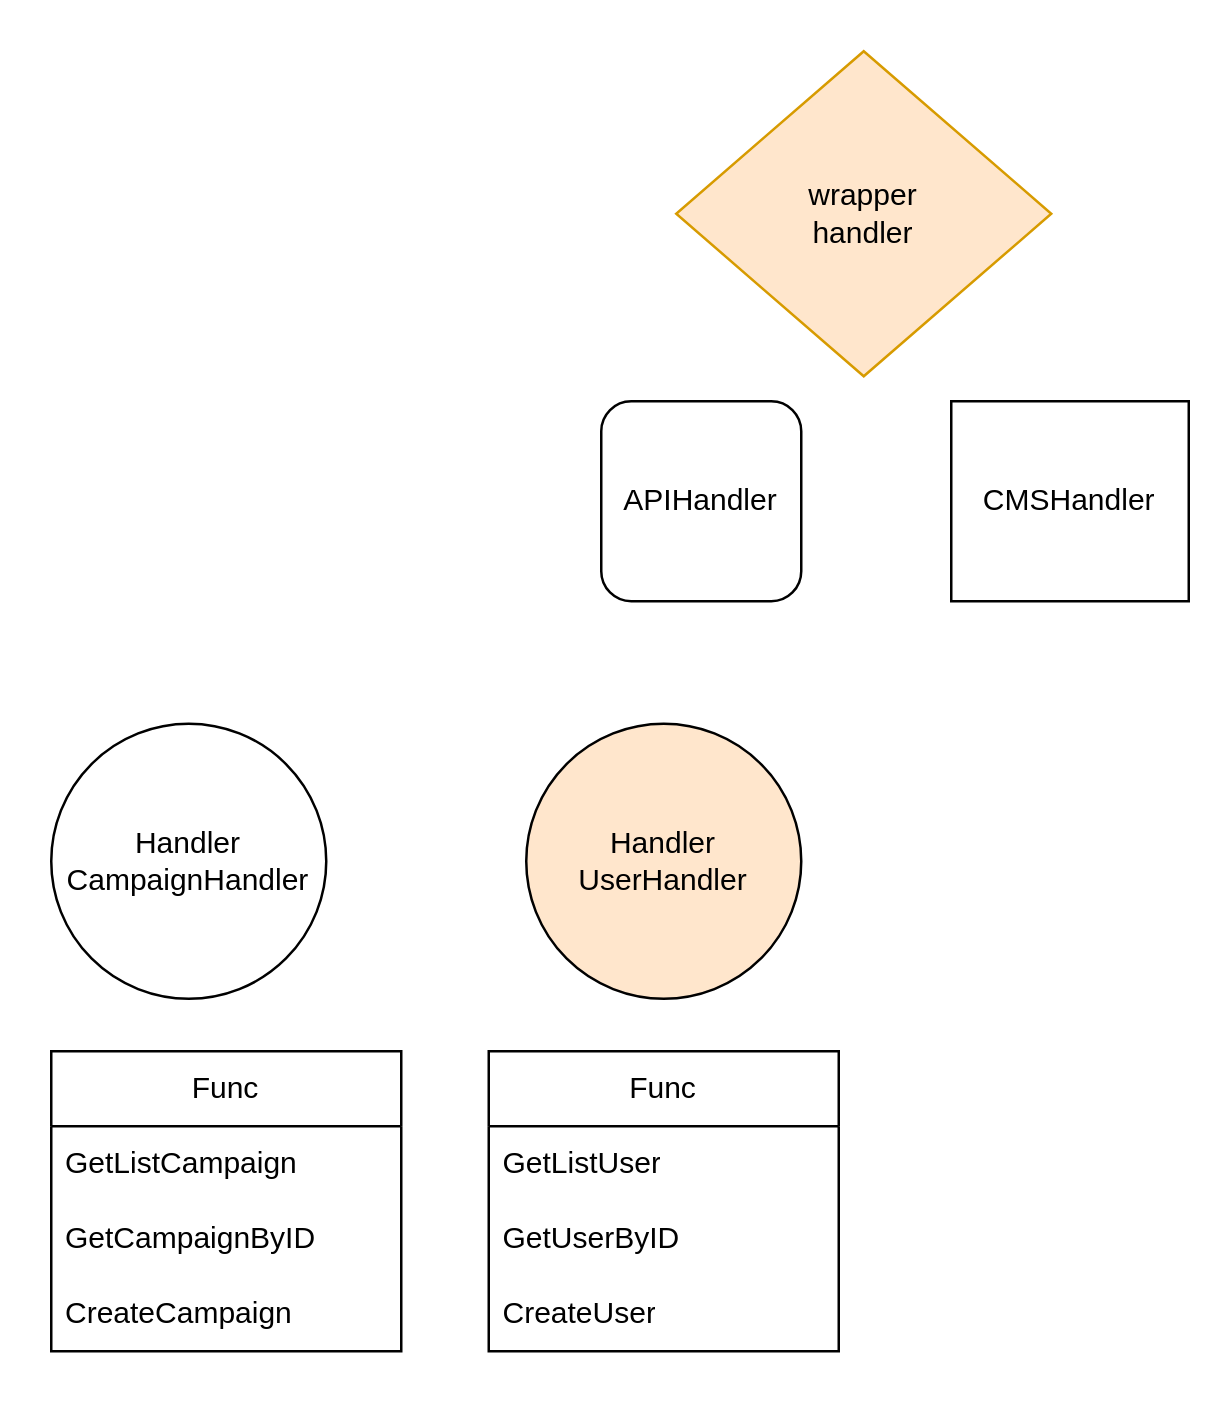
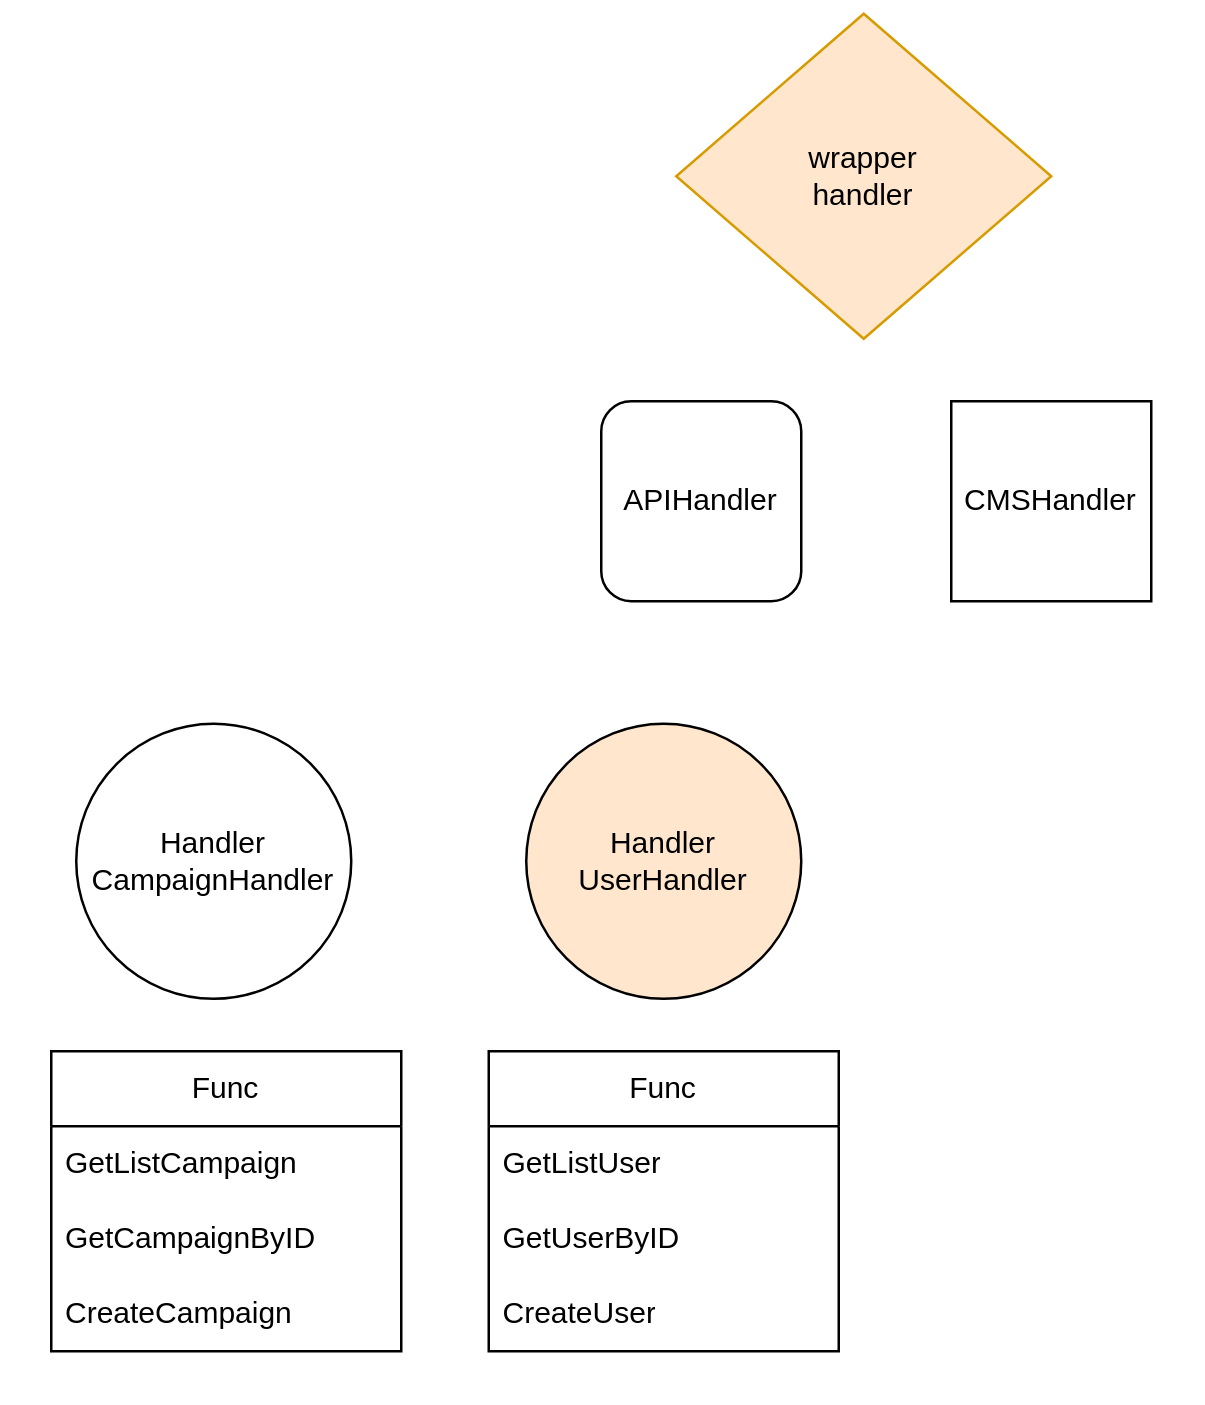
node "wrapper handler": moved (864, 214) -> (864, 176)
node "CMSHandler": size 238x200 -> 200x200
node "HandlerCampaignHandler": moved (189, 861) -> (214, 861)
